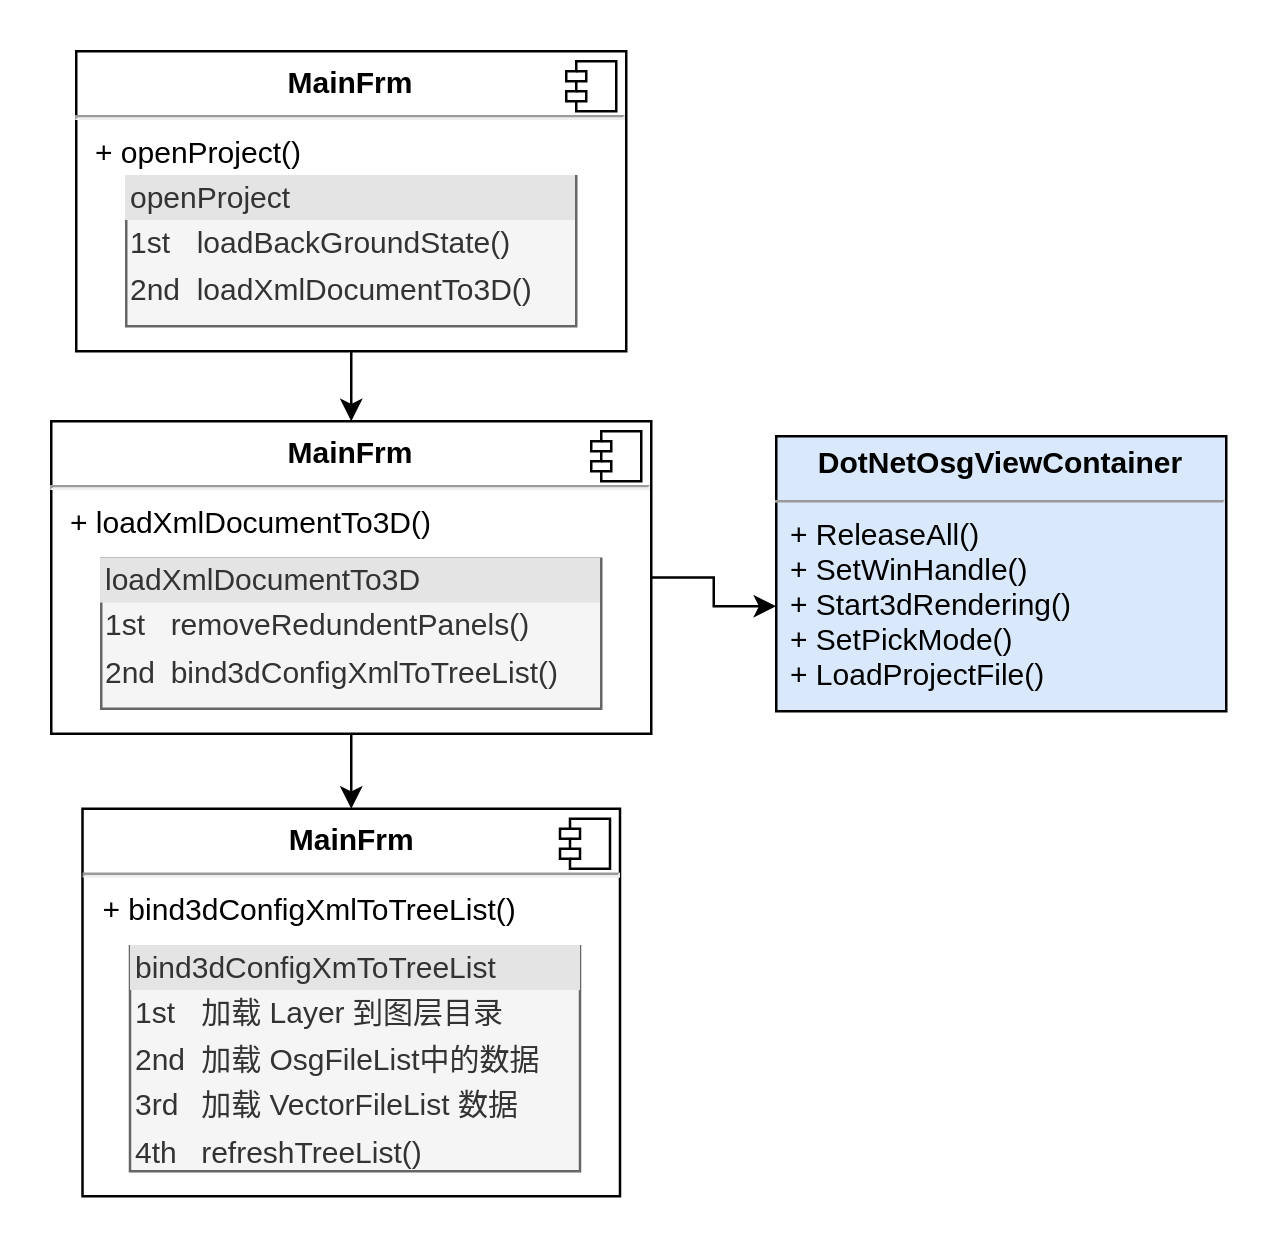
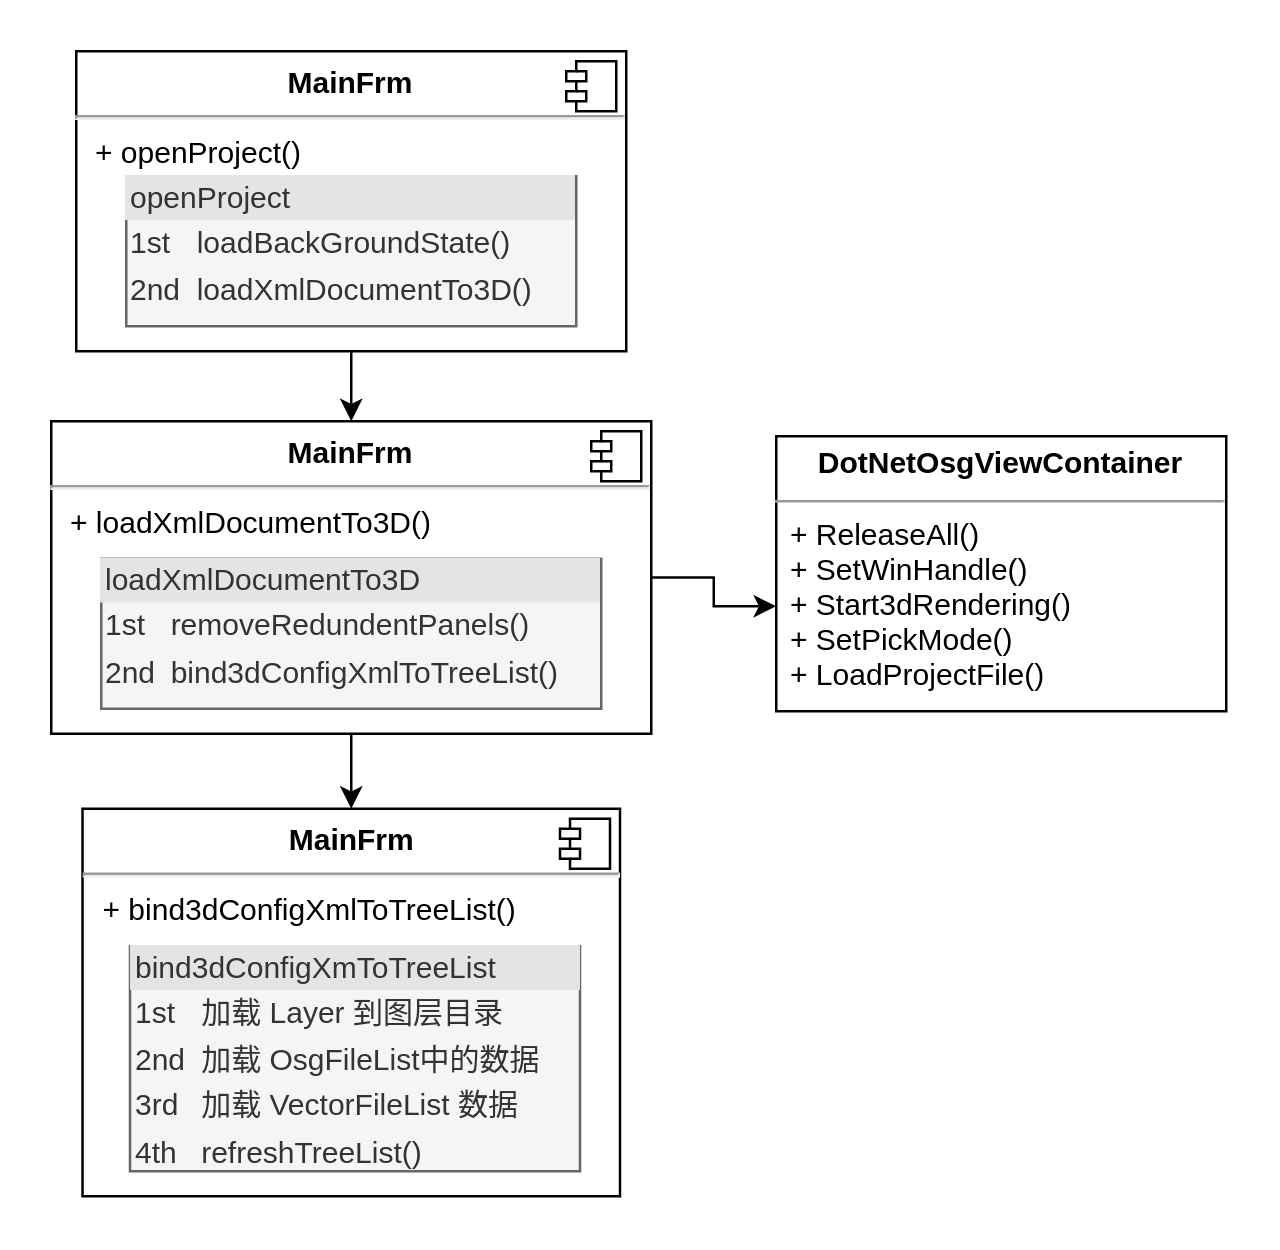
node "DotNetOsgViewContainer": fillcolor #dae8fc -> #ffffff
